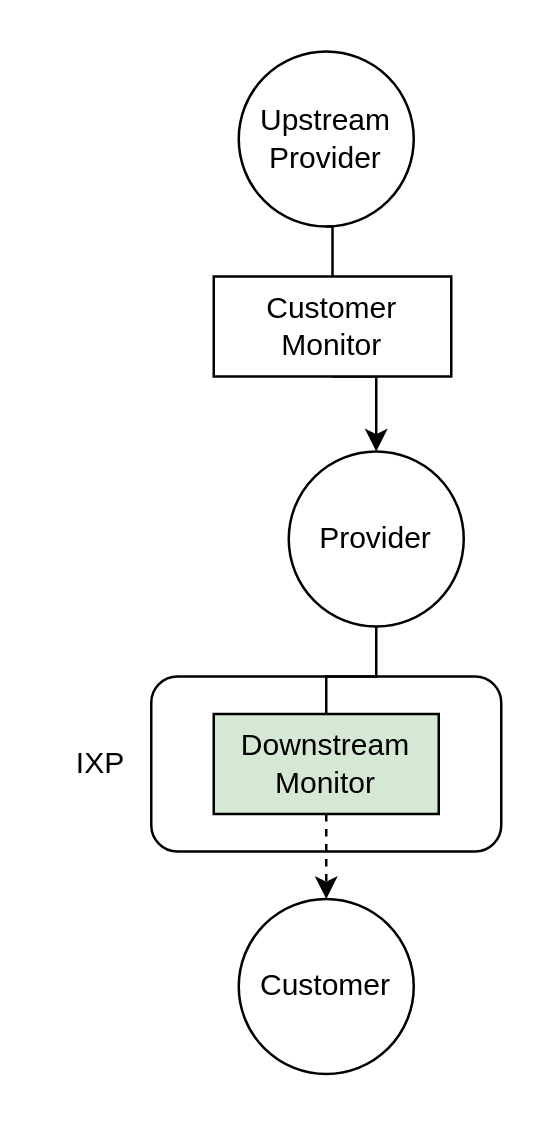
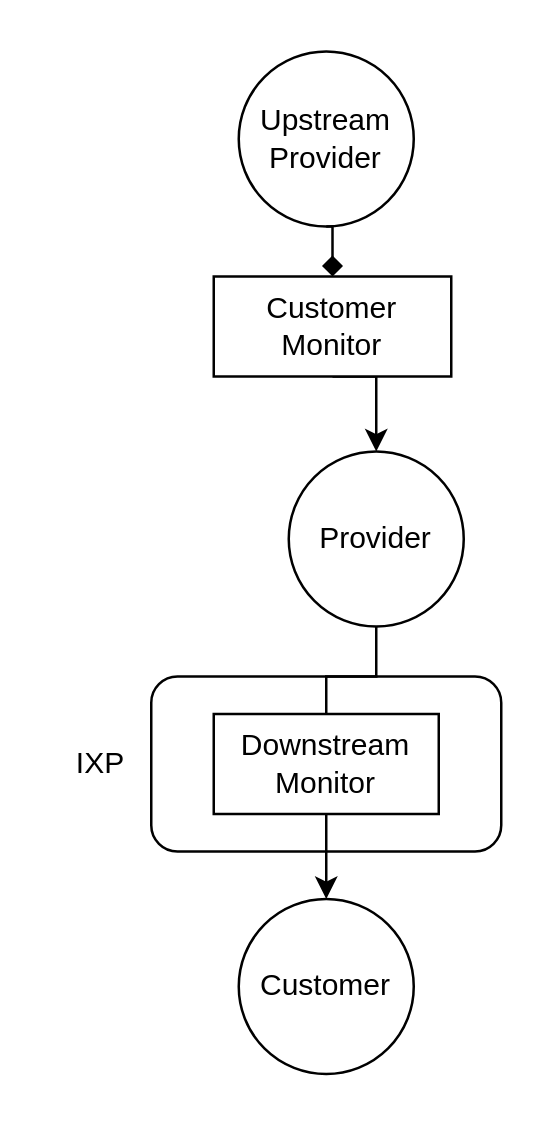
edge "Upstream Provider" -- "Customer Monitor": arrowhead none -> diamond
node "Downstream Monitor": fillcolor #d5e8d4 -> #ffffff
edge "Downstream Monitor" -> "Customer": style dashed -> solid
